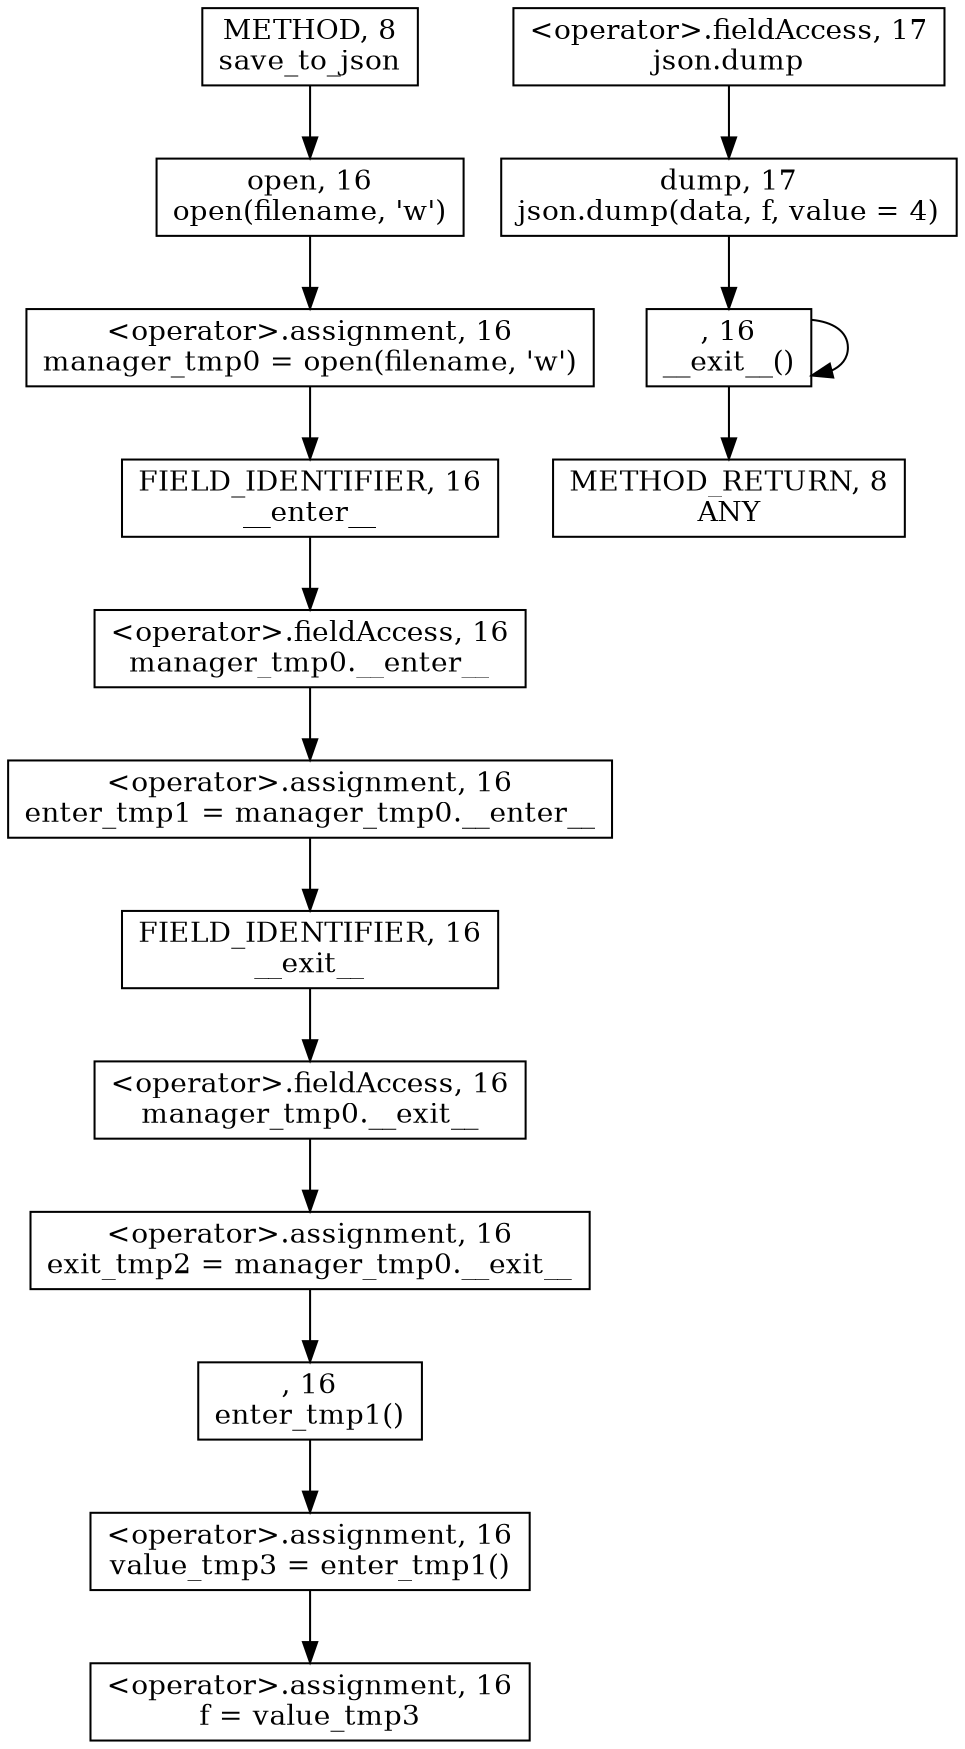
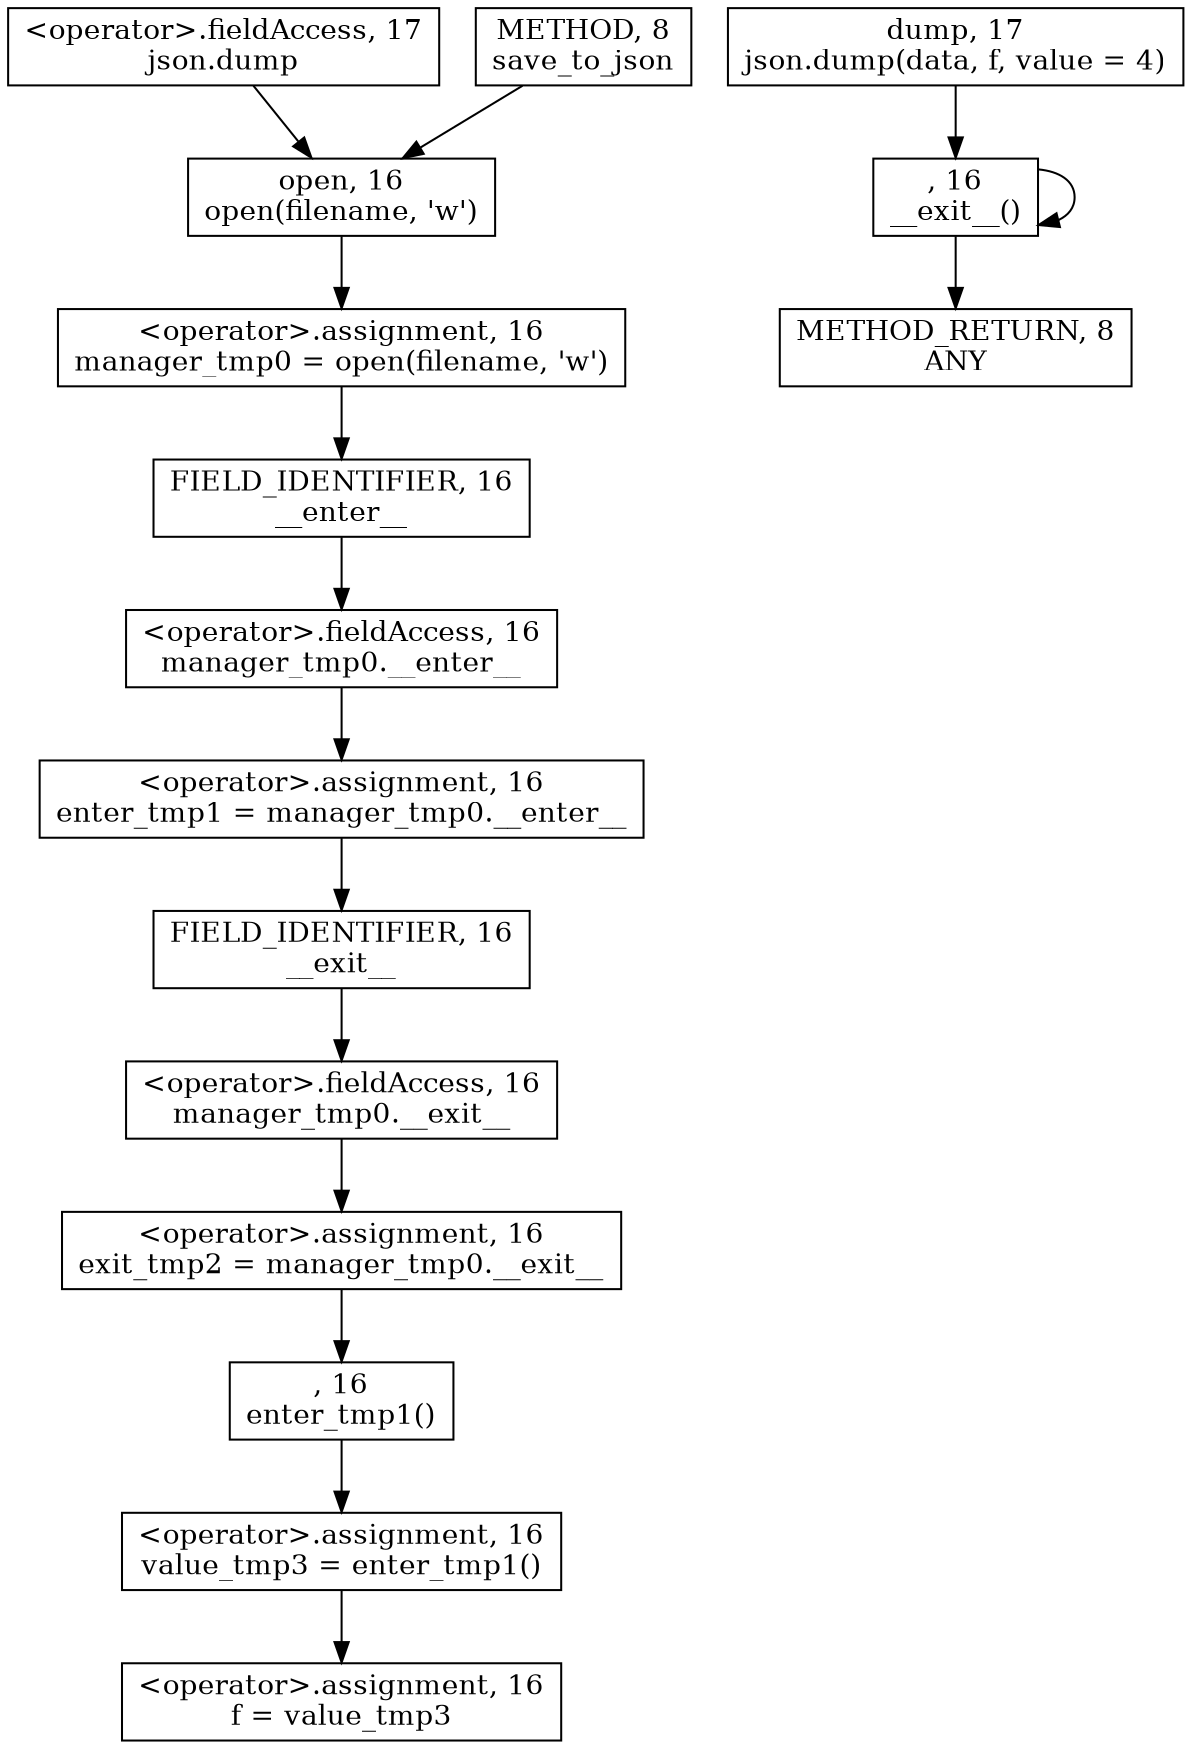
edge "<operator>.fieldAccess, 17" -> "dump, 17": now "<operator>.fieldAccess, 17" -> "open, 16"
